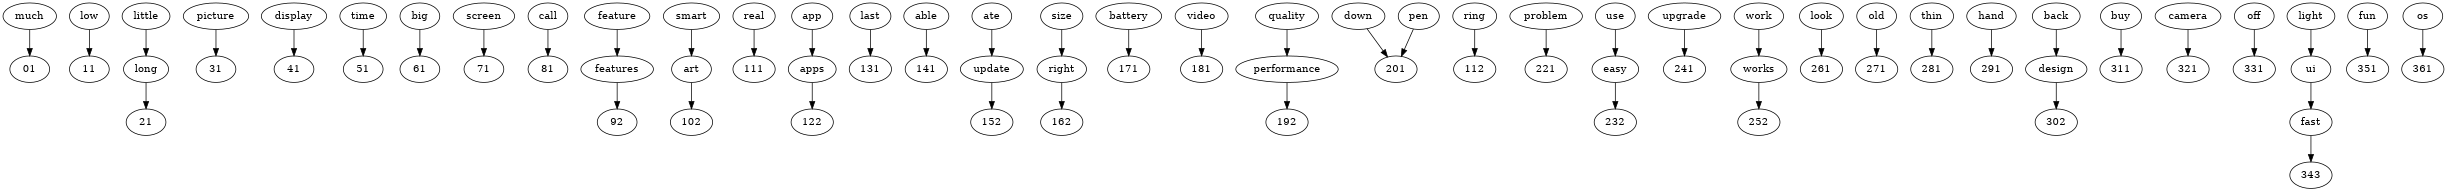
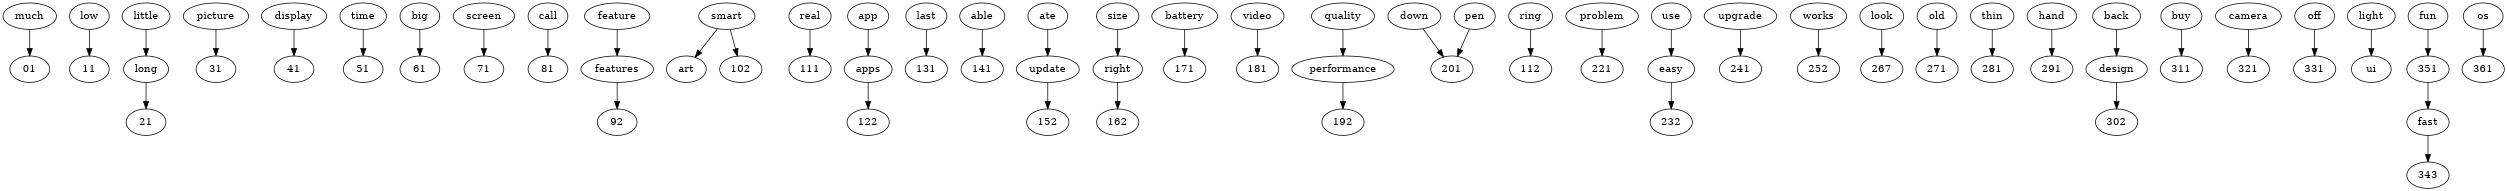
node "work": removed
node "261": label "261" -> "267"
edge "art" -> "102": now "smart" -> "102"
edge "ui" -> "fast": now "351" -> "fast"
